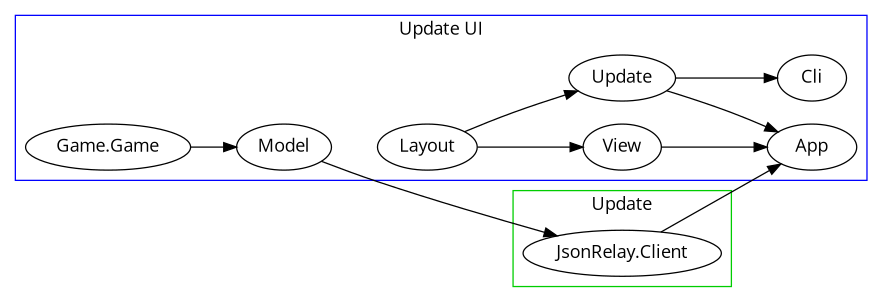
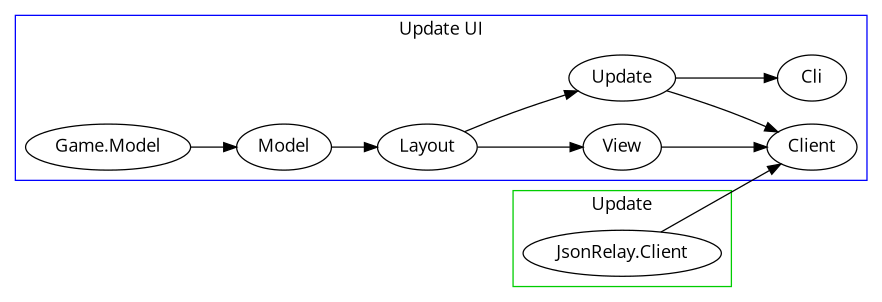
node "Game.Game": label "Game.Game" -> "Game.Model"
node "App": label "App" -> "Client"
edge "Model" -> "JsonRelay.Client": now "Model" -> "Layout"
